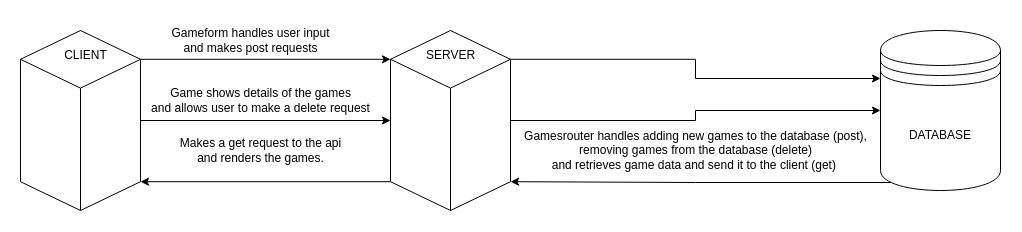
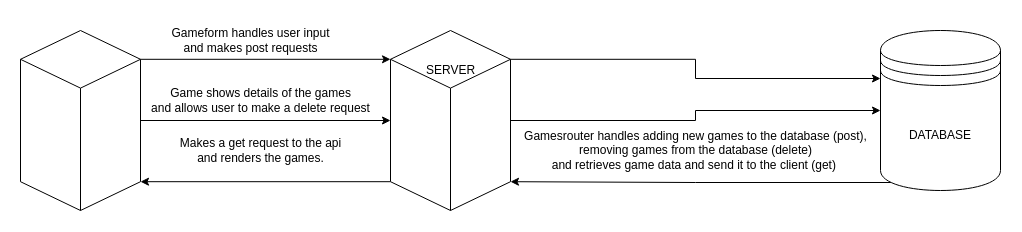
node "CLIENT": removed
node "SERVER": moved (451, 56) -> (451, 71)
